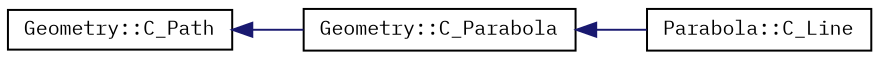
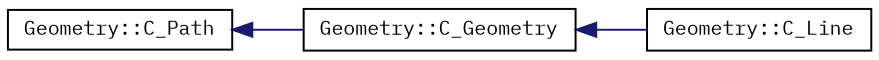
node "Geometry::C_Parabola": label "Geometry::C_Parabola" -> "Geometry::C_Geometry"
node "Parabola::C_Line": label "Parabola::C_Line" -> "Geometry::C_Line"
